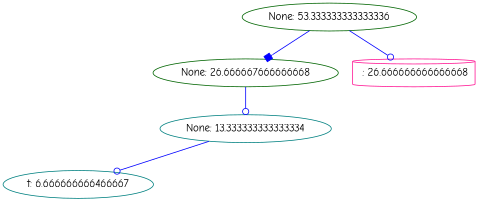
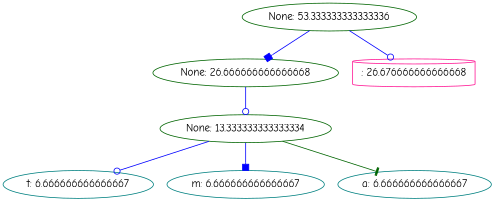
node "None: 26.666667666666668": label "None: 26.666667666666668" -> "None: 26.666666666666668"
node ": 26.666666666666668": label ": 26.666666666666668" -> ": 26.676666666666668"
node "None: 13.333333333333334": color teal -> darkgreen
node "t: 6.666666666466667": label "t: 6.666666666466667" -> "t: 6.666666666666667"
node "m: 6.666666666666667": added
node "a: 6.666666666666667": added
